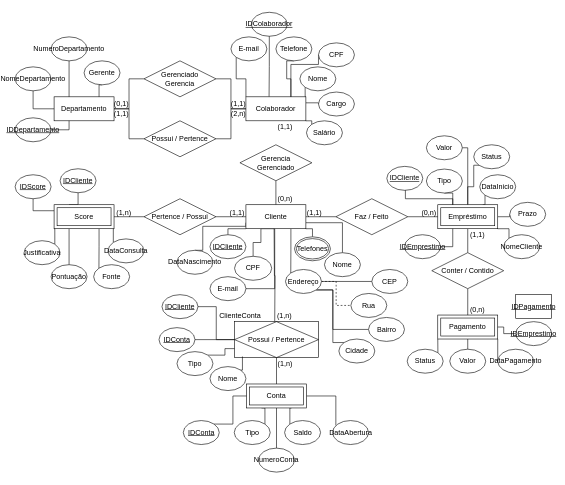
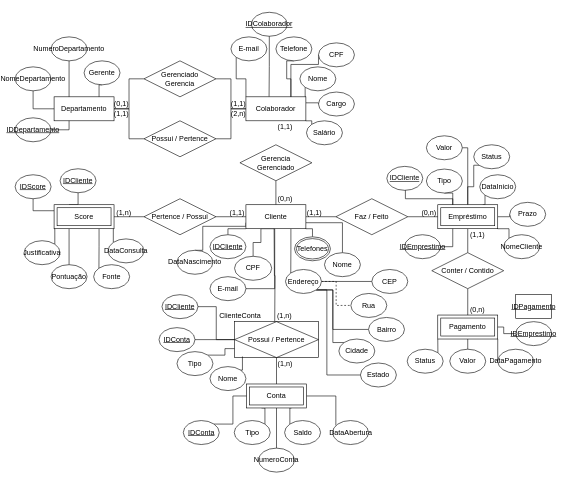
edge "Endereço" -- "Estado": added
node "Estado": added
